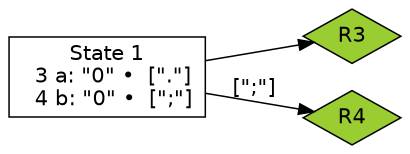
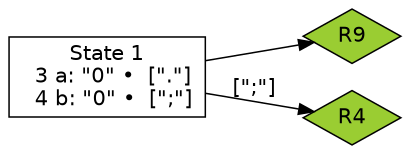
node "R3": label "R3" -> "R9"
